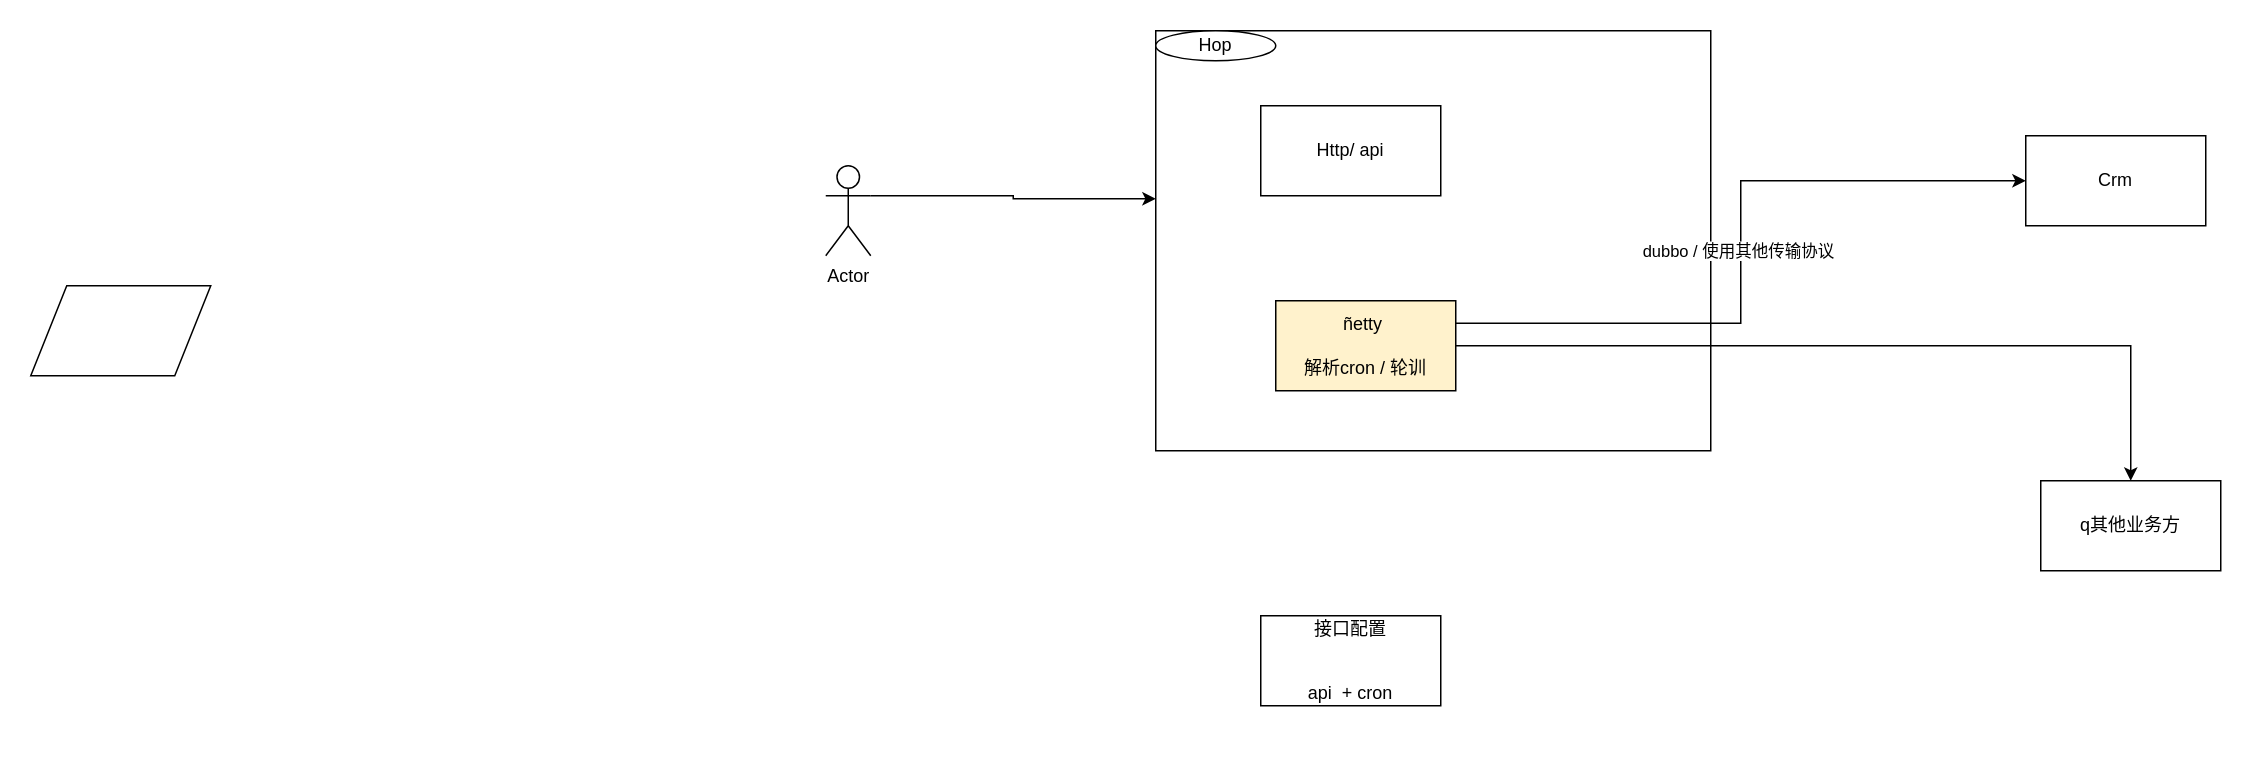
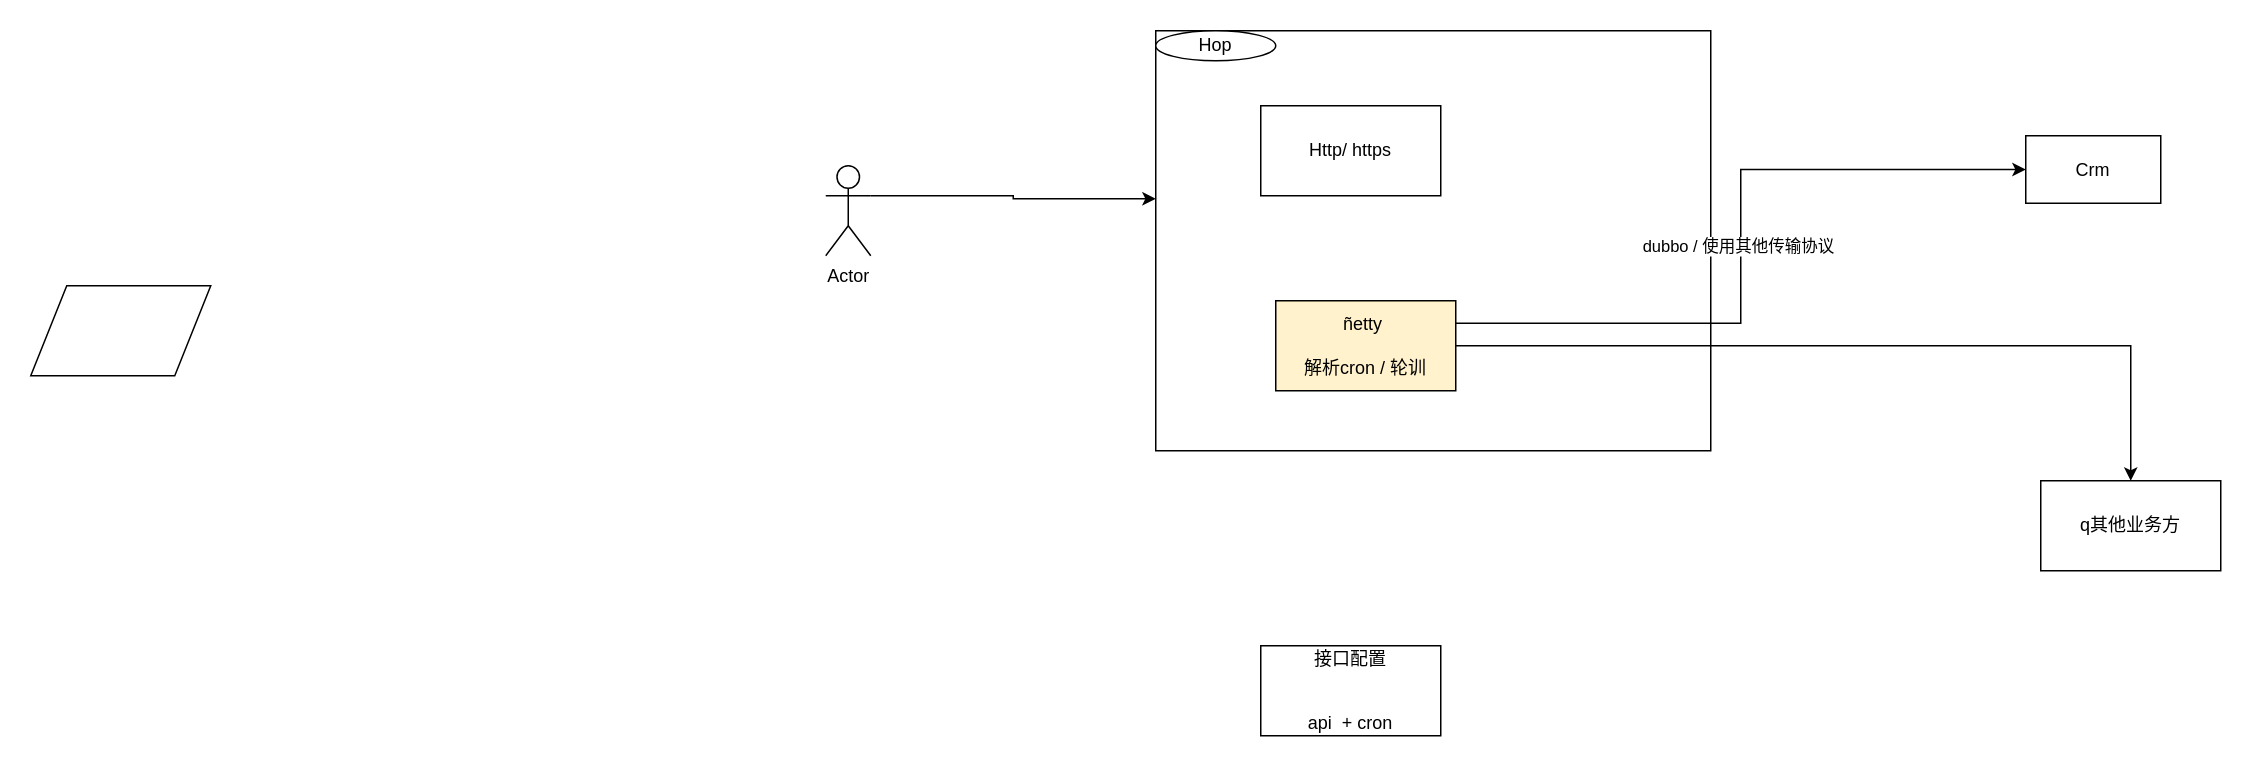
node "Http/ api": label "Http/ api" -> "Http/ https"
node "Crm": size 180x90 -> 135x68
node "接口配置 api + cron": moved (1351, 661) -> (1351, 691)
